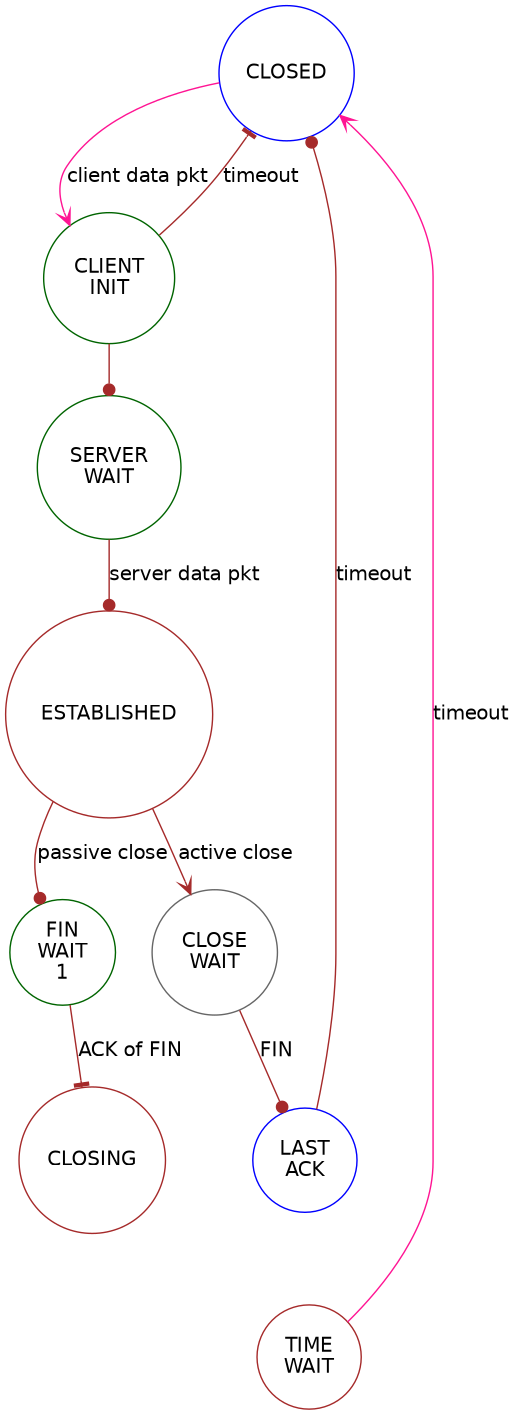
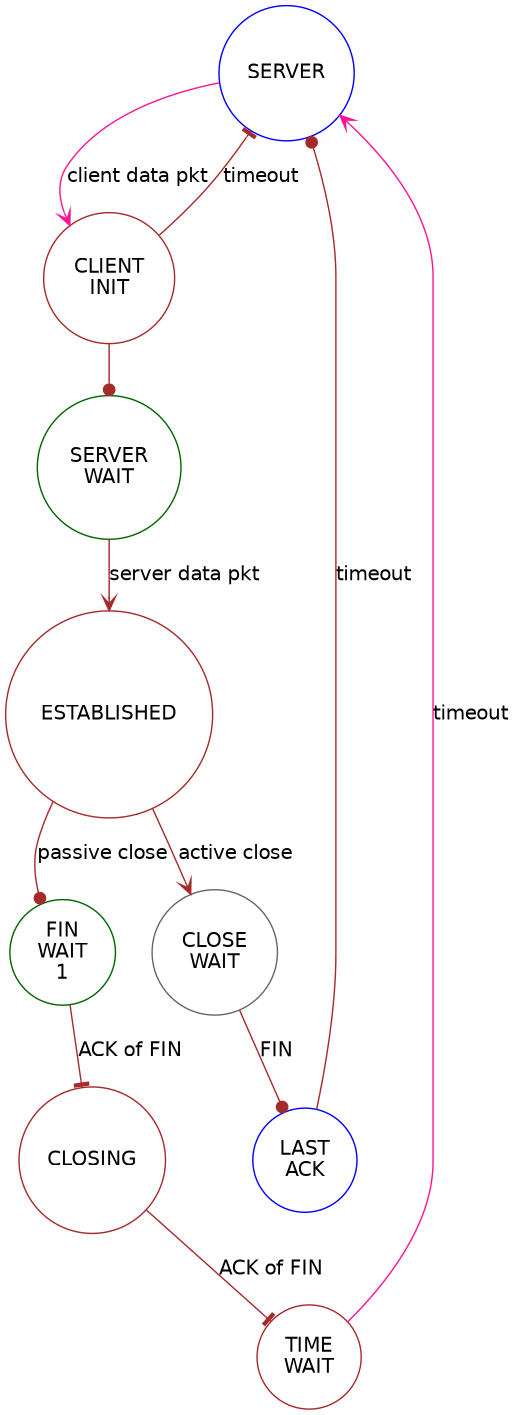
node "CLOSED": label "CLOSED" -> "SERVER"
node "CLIENT INIT": color darkgreen -> brown
edge "SERVER WAIT" -> "ESTABLISHED": arrowhead dot -> vee
edge "CLOSING" -> "TIME WAIT": added, label "ACK of FIN"
